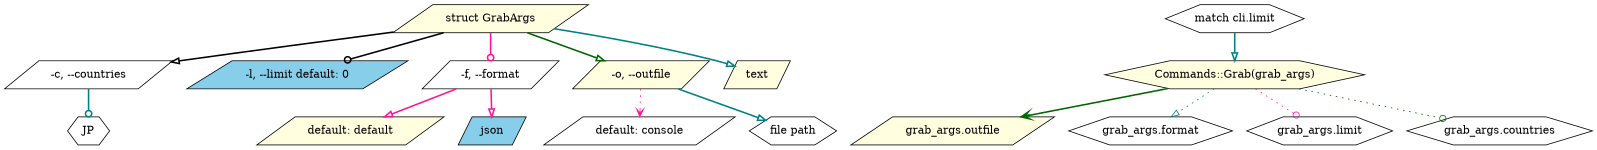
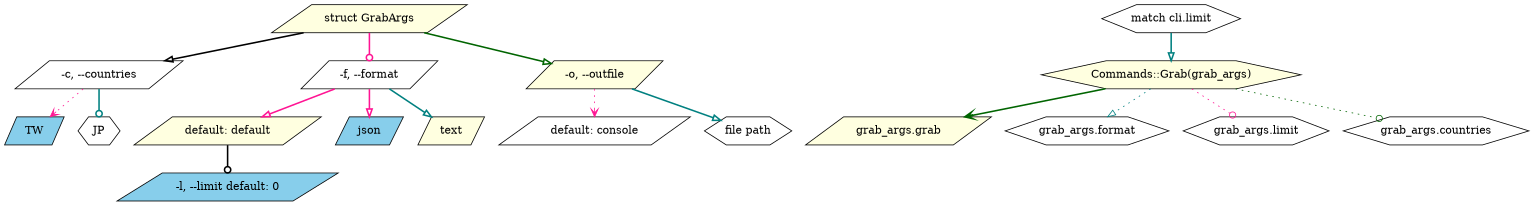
edge "struct GrabArgs" -> "text": now "-f, --format" -> "text"
edge "struct GrabArgs" -> "-l, --limit default: 0": now "default: default" -> "-l, --limit default: 0"
node "TW": added
node "grab_args.outfile": label "grab_args.outfile" -> "grab_args.grab"
